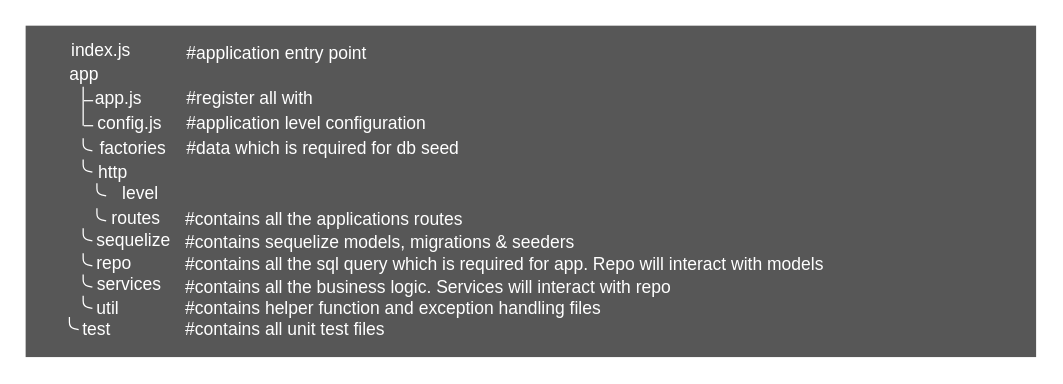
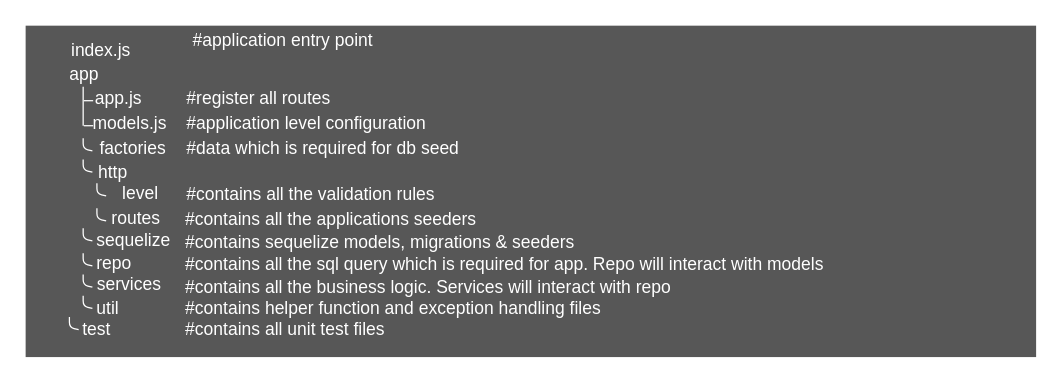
node "#application entry point": moved (303, 53) -> (309, 41)
node "#register all with": label "#register all with" -> "#register all routes"
node "config.js": label "config.js" -> "models.js"
node "#contains all the validation rules": added
node "#contains all the applications routes": label "#contains all the applications routes" -> "#contains all the applications seeders"
